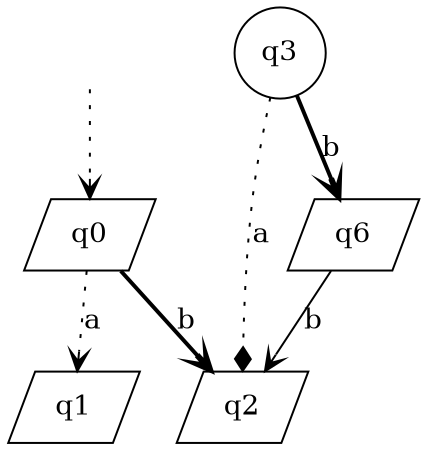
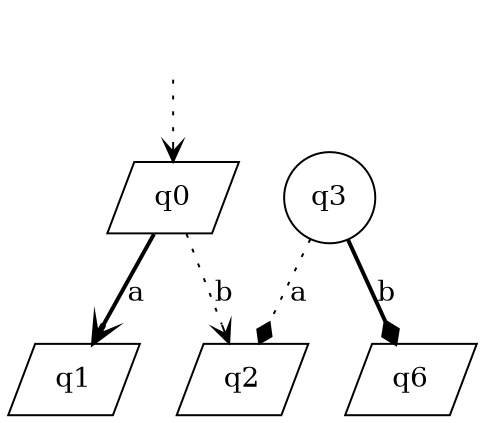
edge "q3" -> "q6": arrowhead vee -> diamond
edge "q0" -> "q1": style dotted -> bold
edge "q0" -> "q2": style bold -> dotted
edge "q6" -> "q2": removed, label "b"
